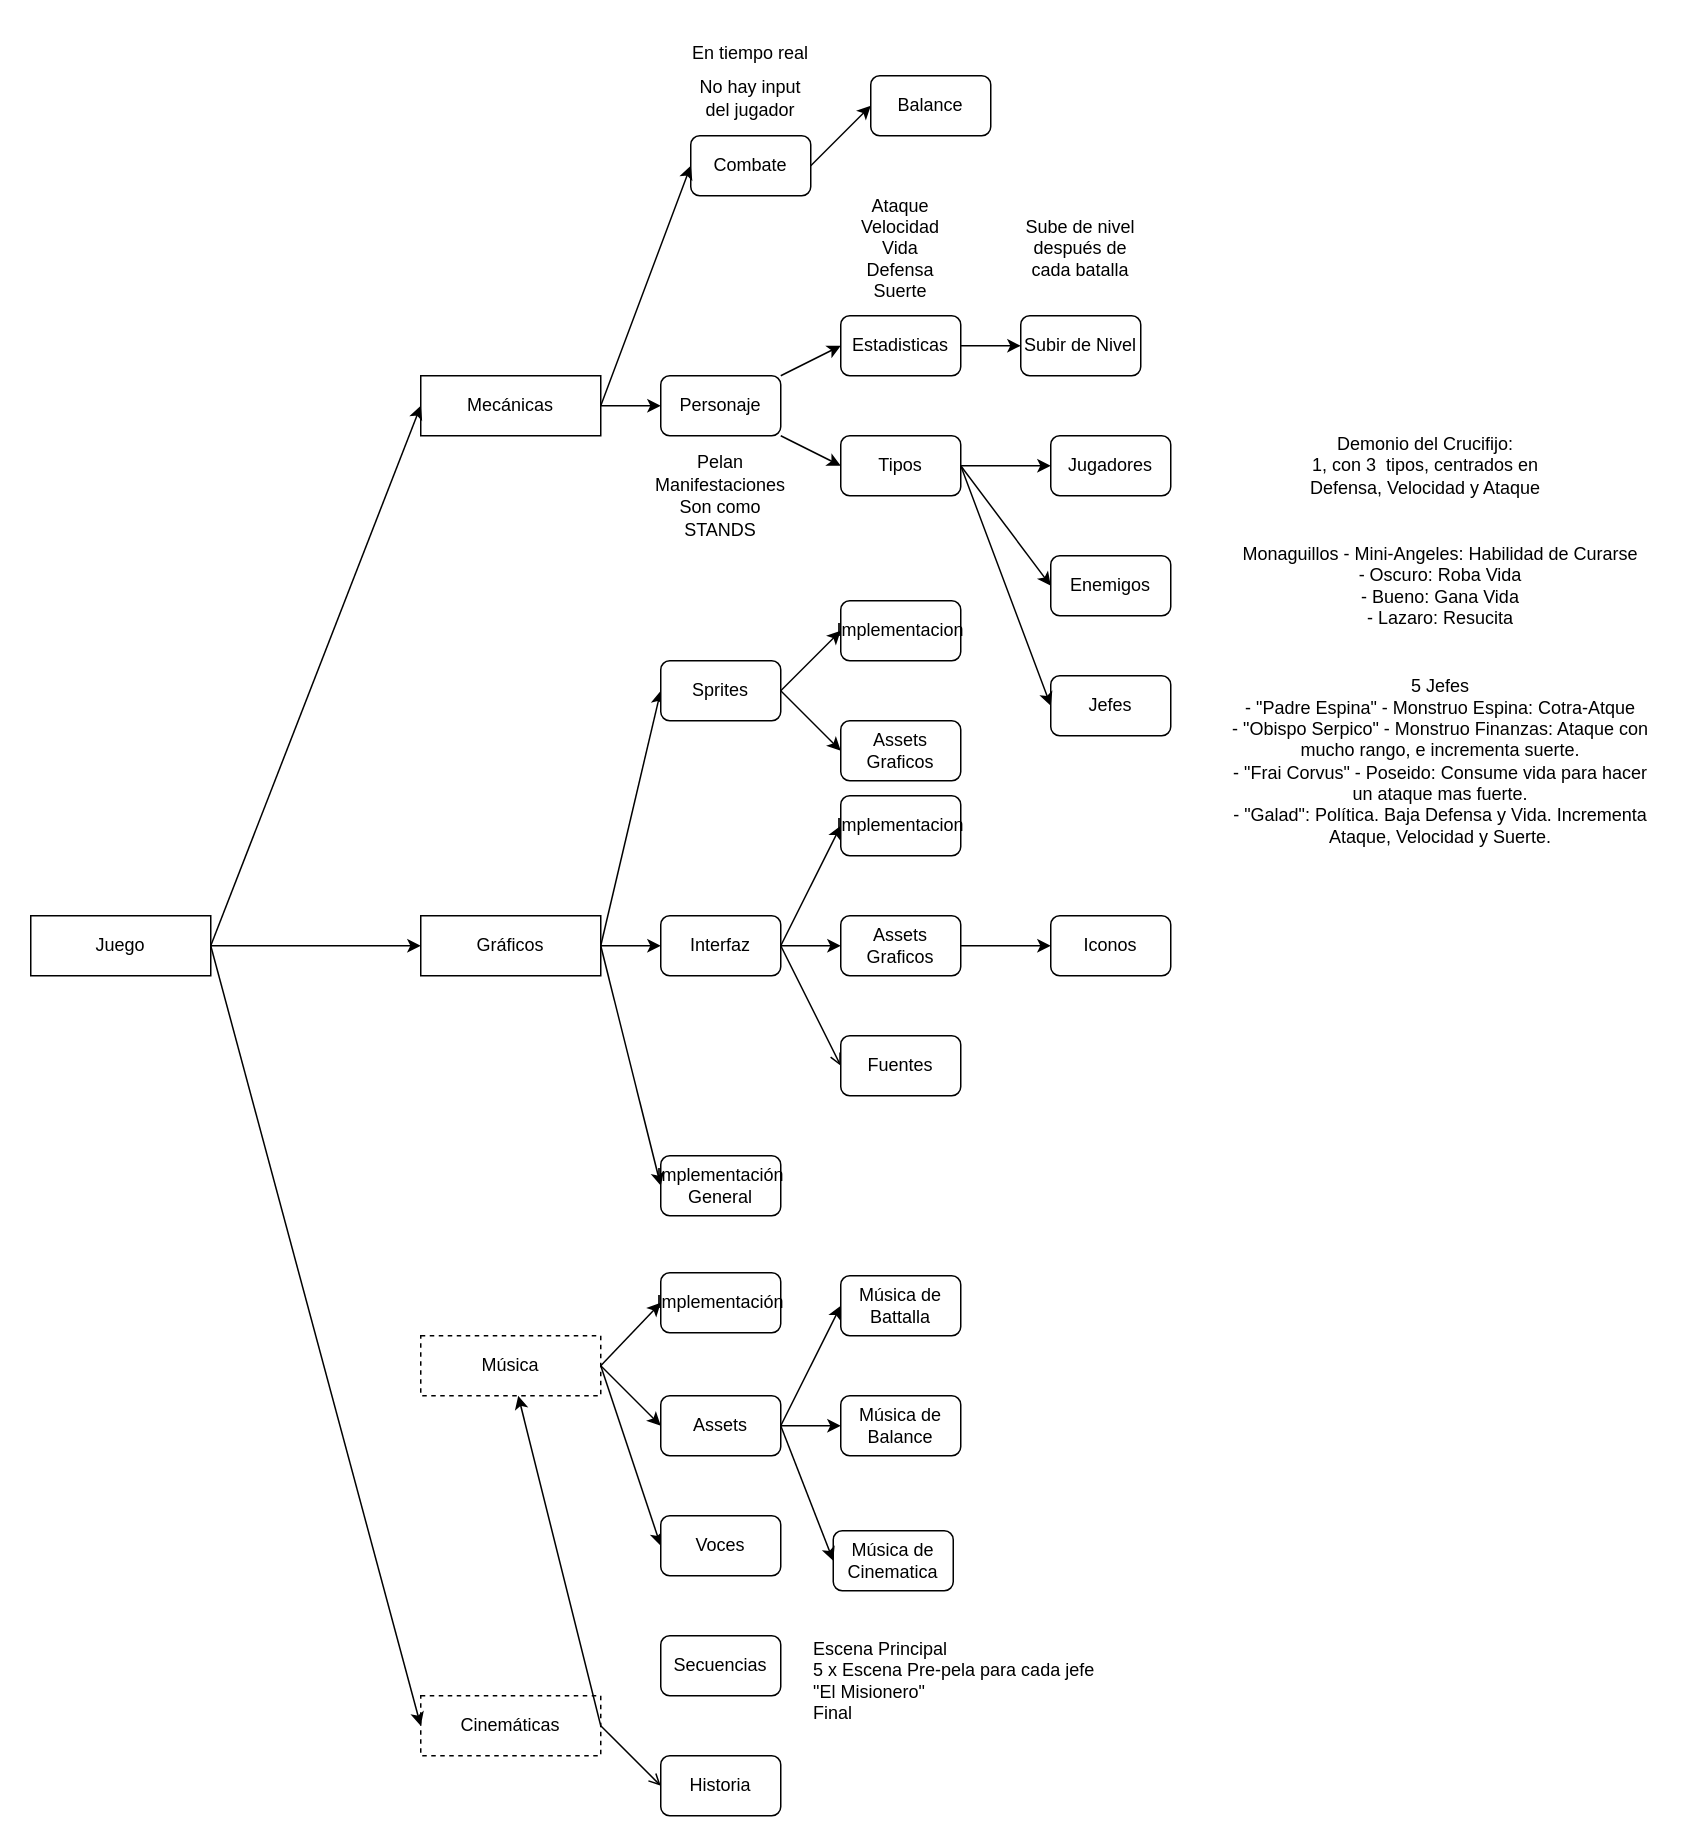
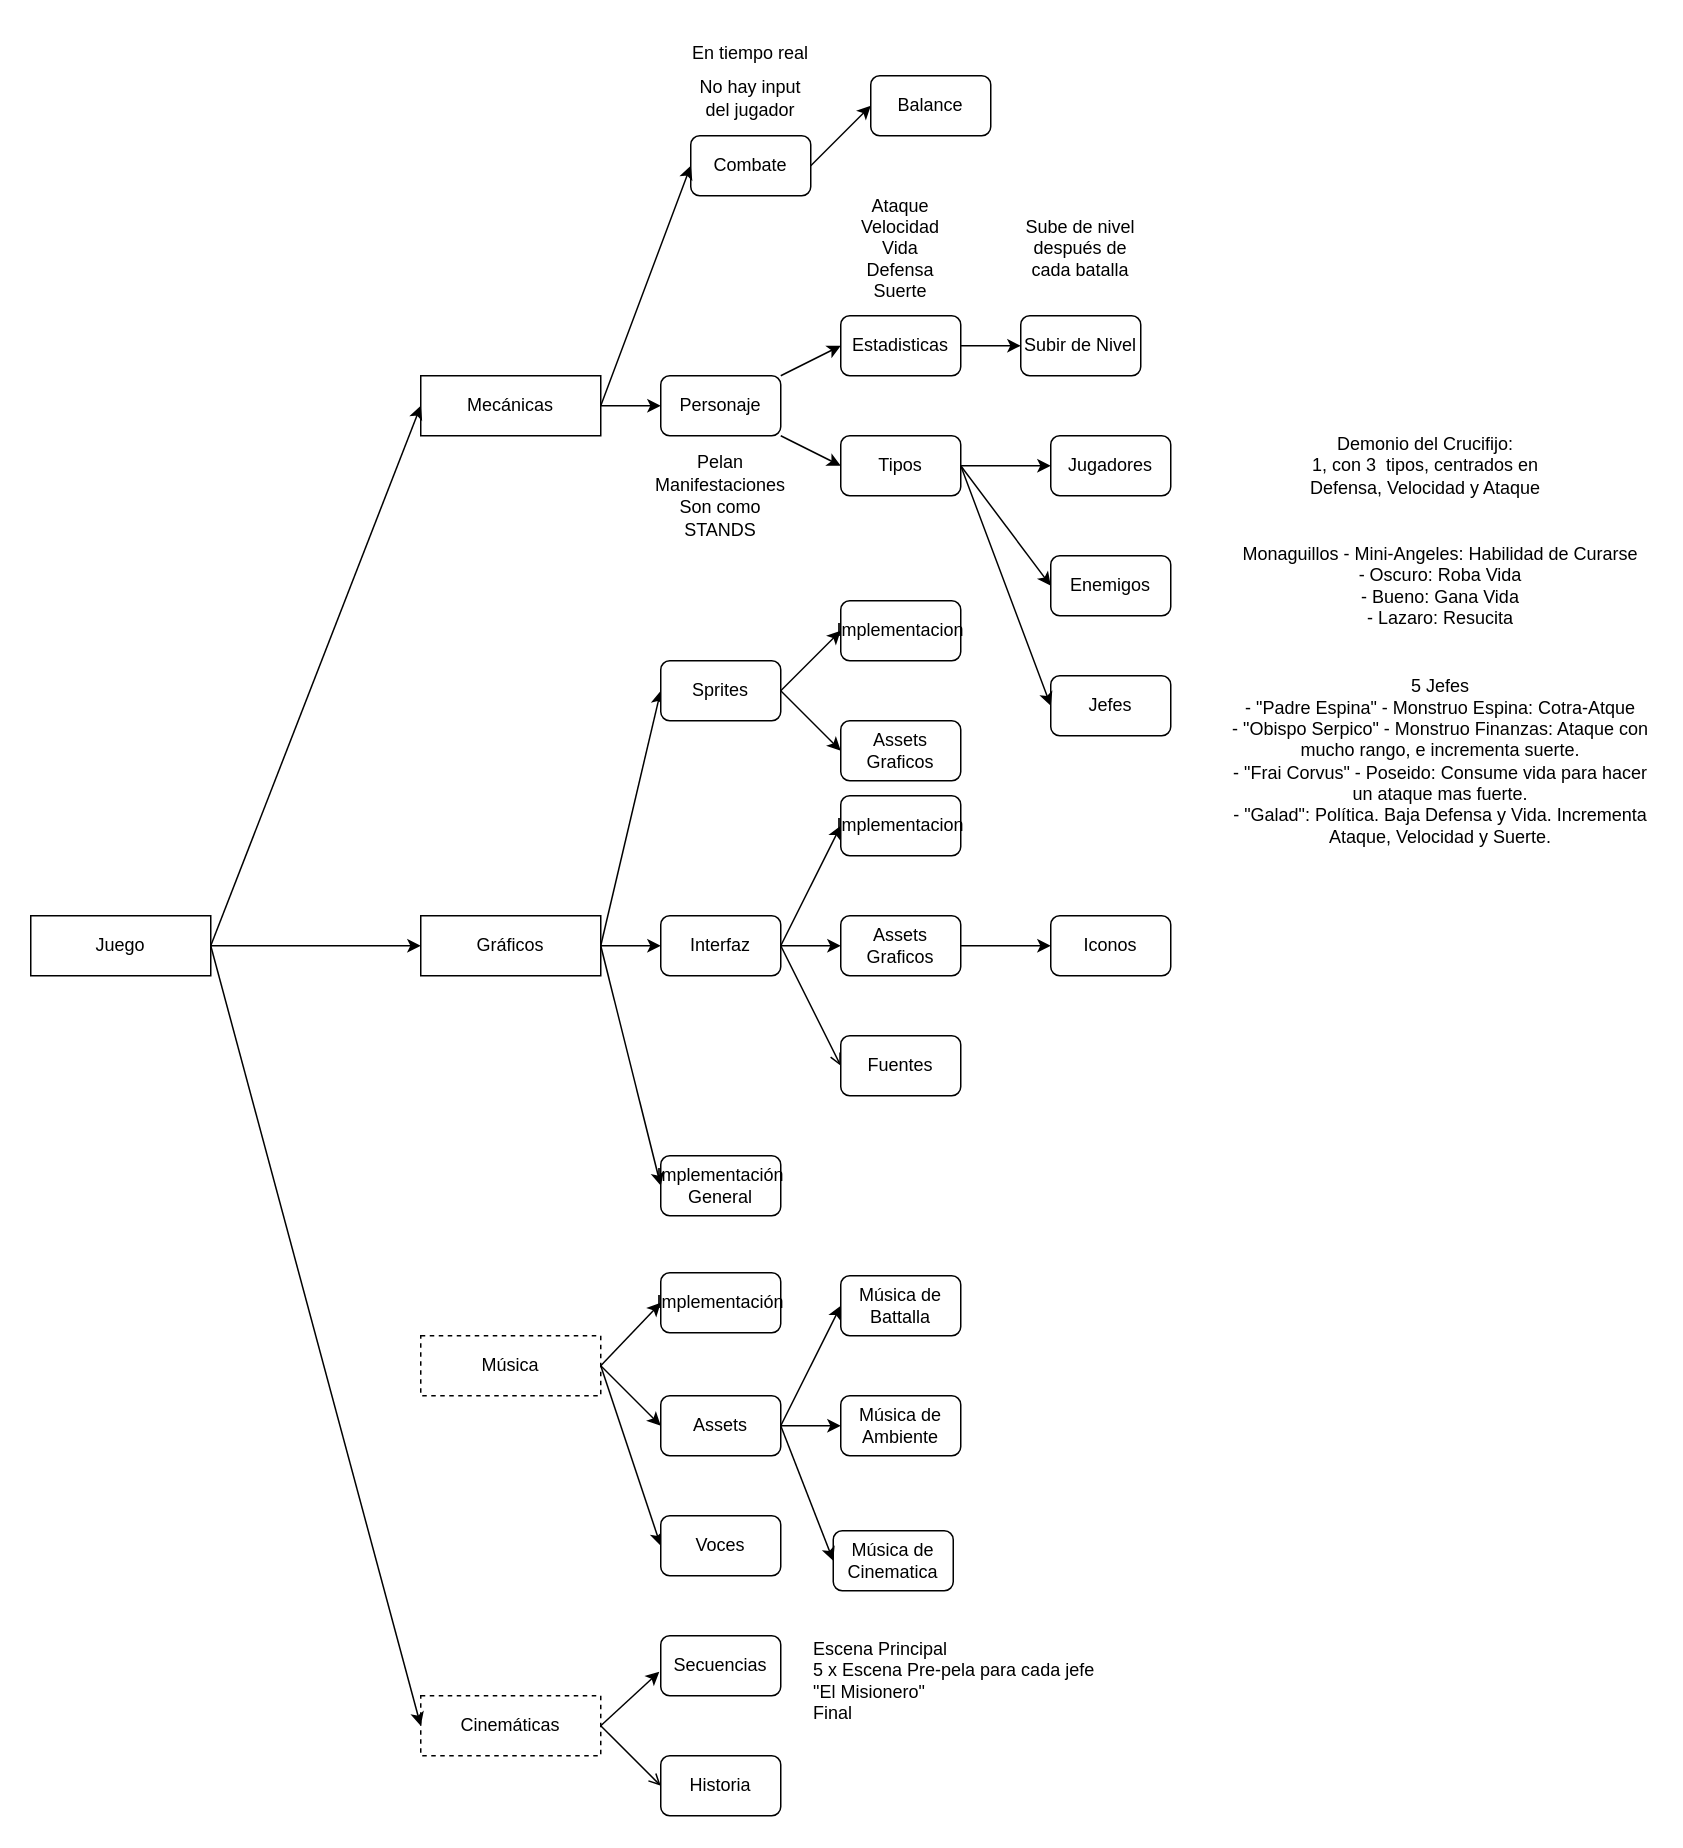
node "Música de Balance": label "Música de Balance" -> "Música de Ambiente"
edge "Cinemáticas" -> "Música": now "Cinemáticas" -> "Secuencias"
